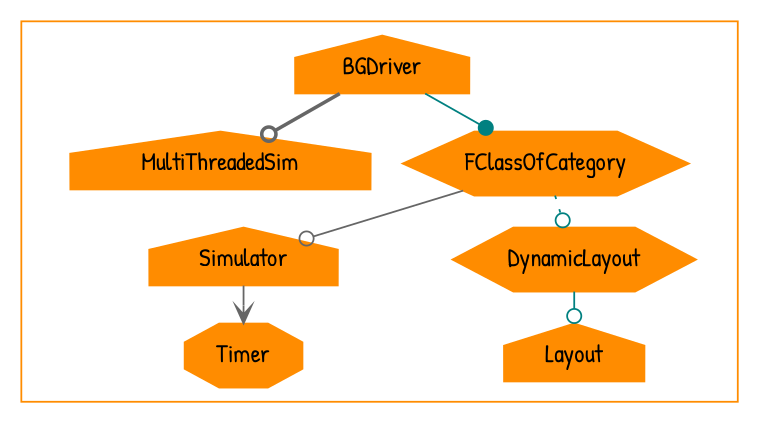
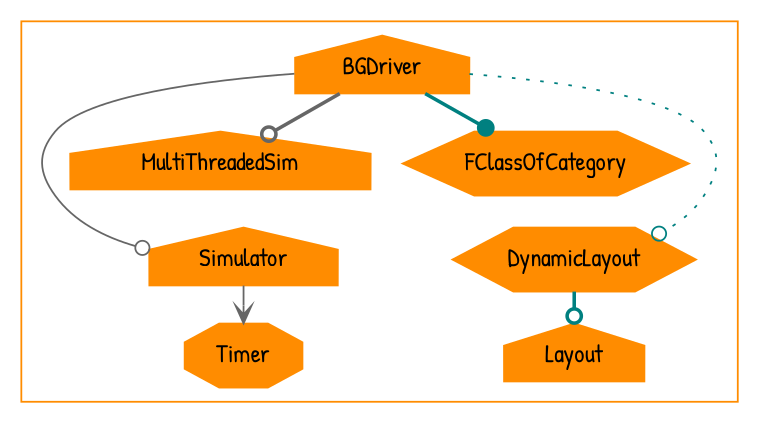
edge "BGDriver" -> "FClassOfCategory": style solid -> bold
edge "FClassOfCategory" -> "DynamicLayout": now "BGDriver" -> "DynamicLayout"
edge "FClassOfCategory" -> "Simulator": now "BGDriver" -> "Simulator"
edge "DynamicLayout" -> "Layout": style solid -> bold
